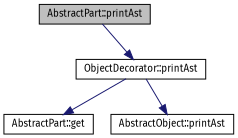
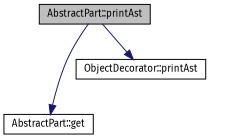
edge "ObjectDecorator::printAst" -> "AbstractPart::get": now "AbstractPart::printAst" -> "AbstractPart::get"
node "AbstractObject::printAst": removed
